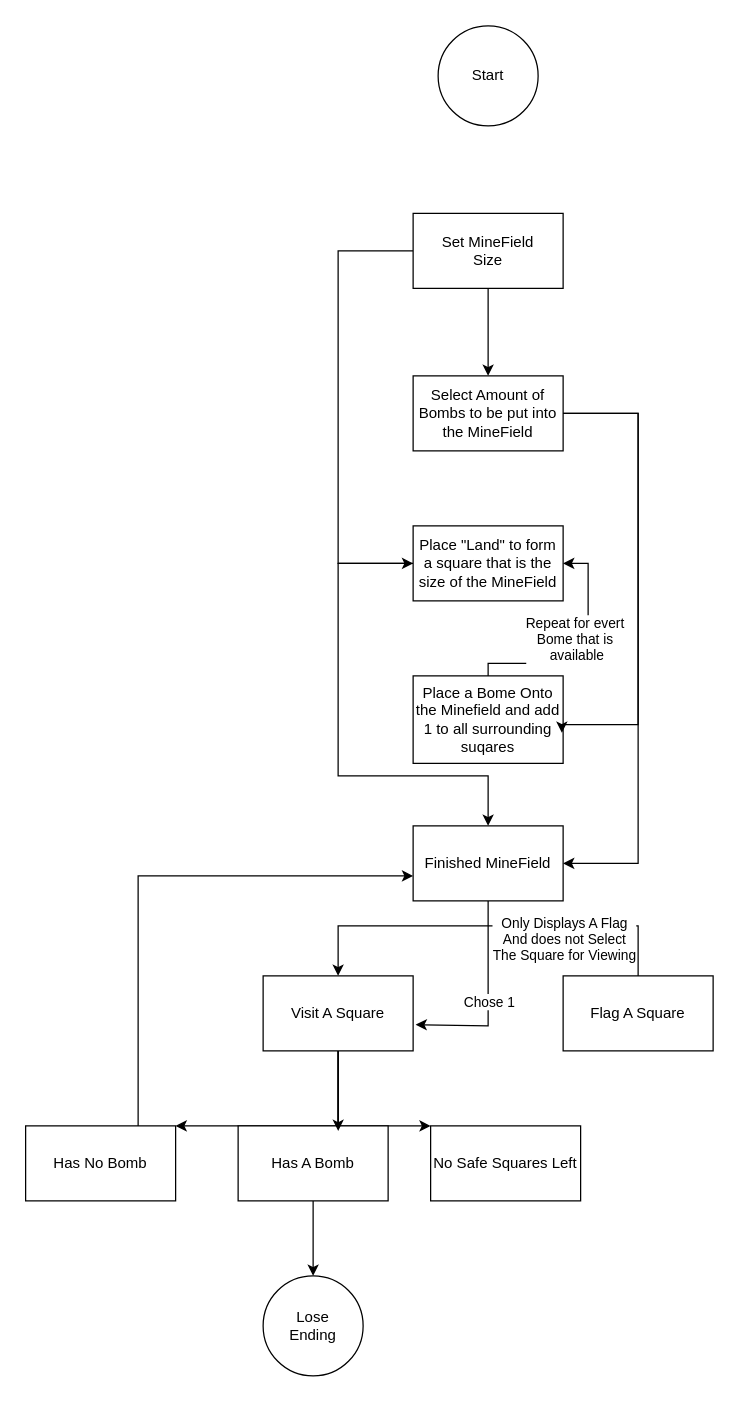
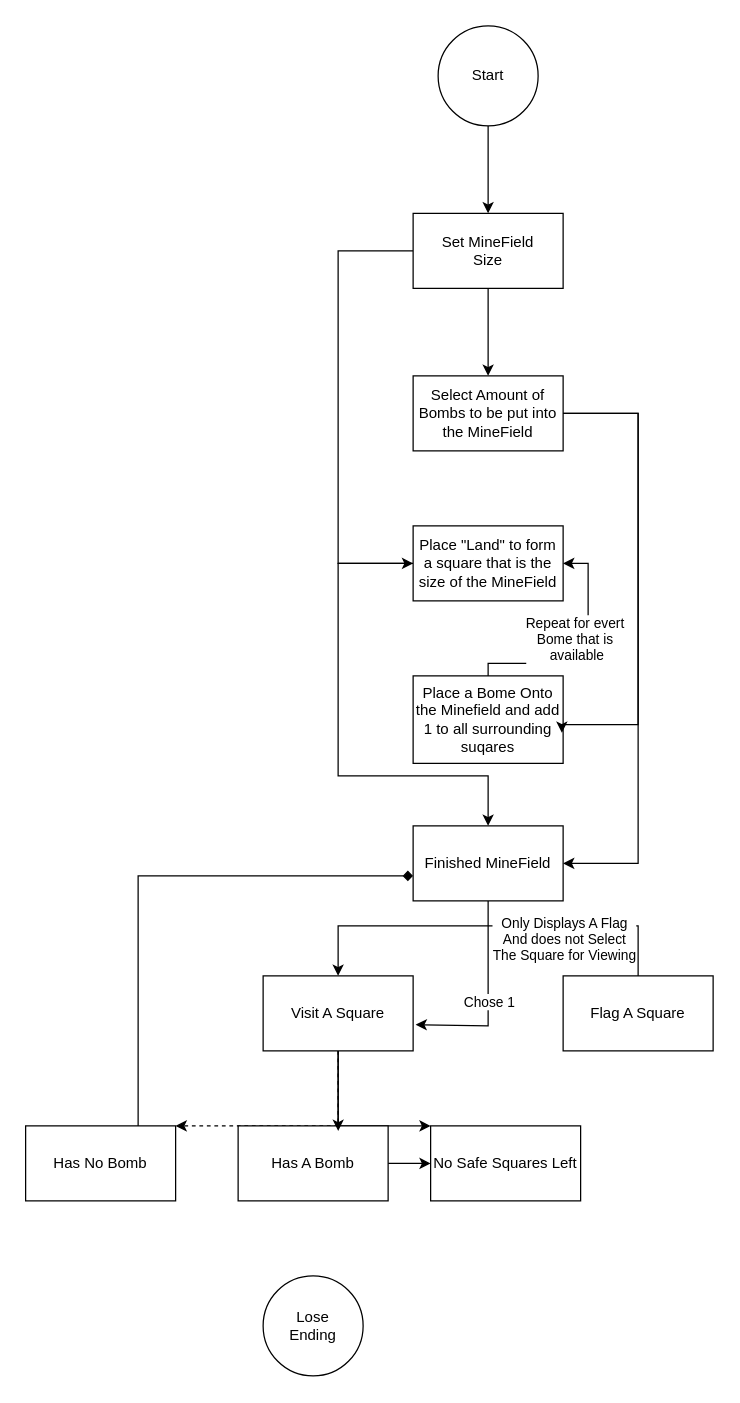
edge "Start" -> "Set MineField Size": added
edge "Has No Bomb" -> "Finished MineField": arrowhead classic -> diamond
edge "Visit A Square" -> "Has No Bomb": style solid -> dashed
edge "Has A Bomb" -> "Lose Ending": now "Has A Bomb" -> "No Safe Squares Left"
